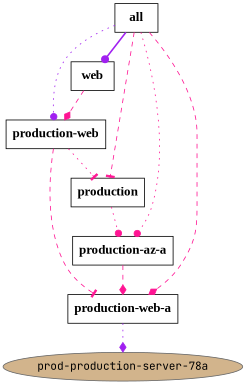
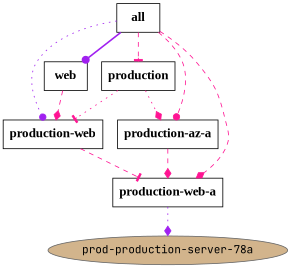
edge "all" -> "production-az-a": style dotted -> dashed
edge "production-web" -> "production": reversed
edge "production" -> "production-az-a": arrowhead dot -> diamond
